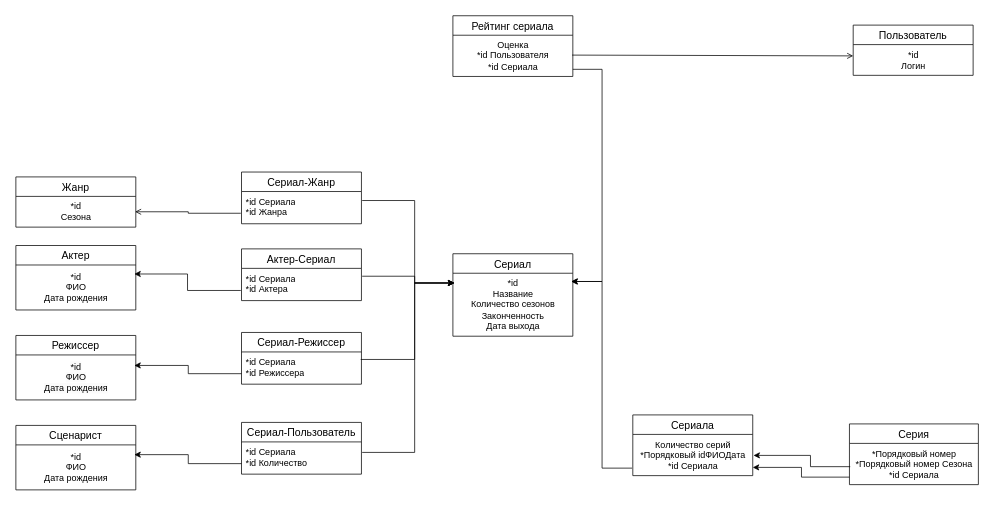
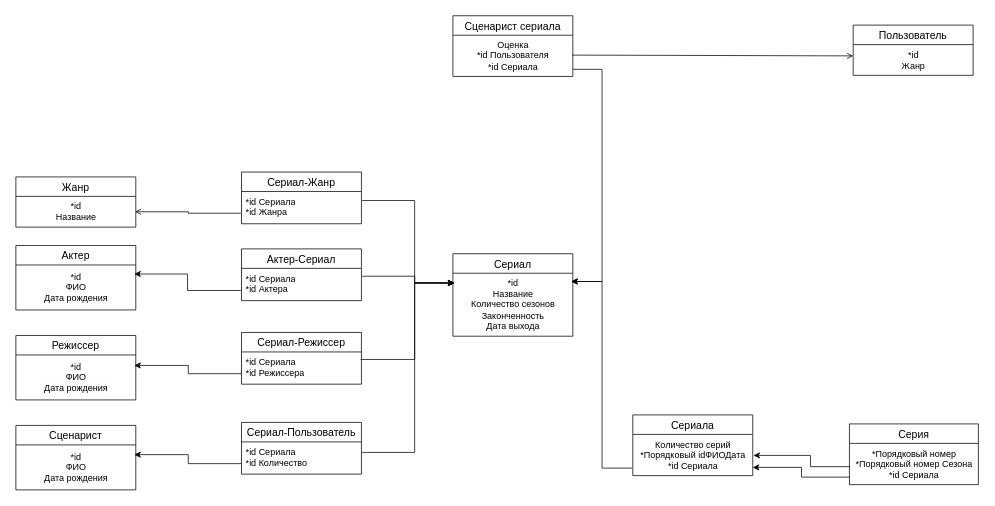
node "Рейтинг сериала": label "Рейтинг сериала" -> "Сценарист сериала"
node "*id Логин": label "*id Логин" -> "*id Жанр"
node "*id Сезона": label "*id Сезона" -> "*id Название"
